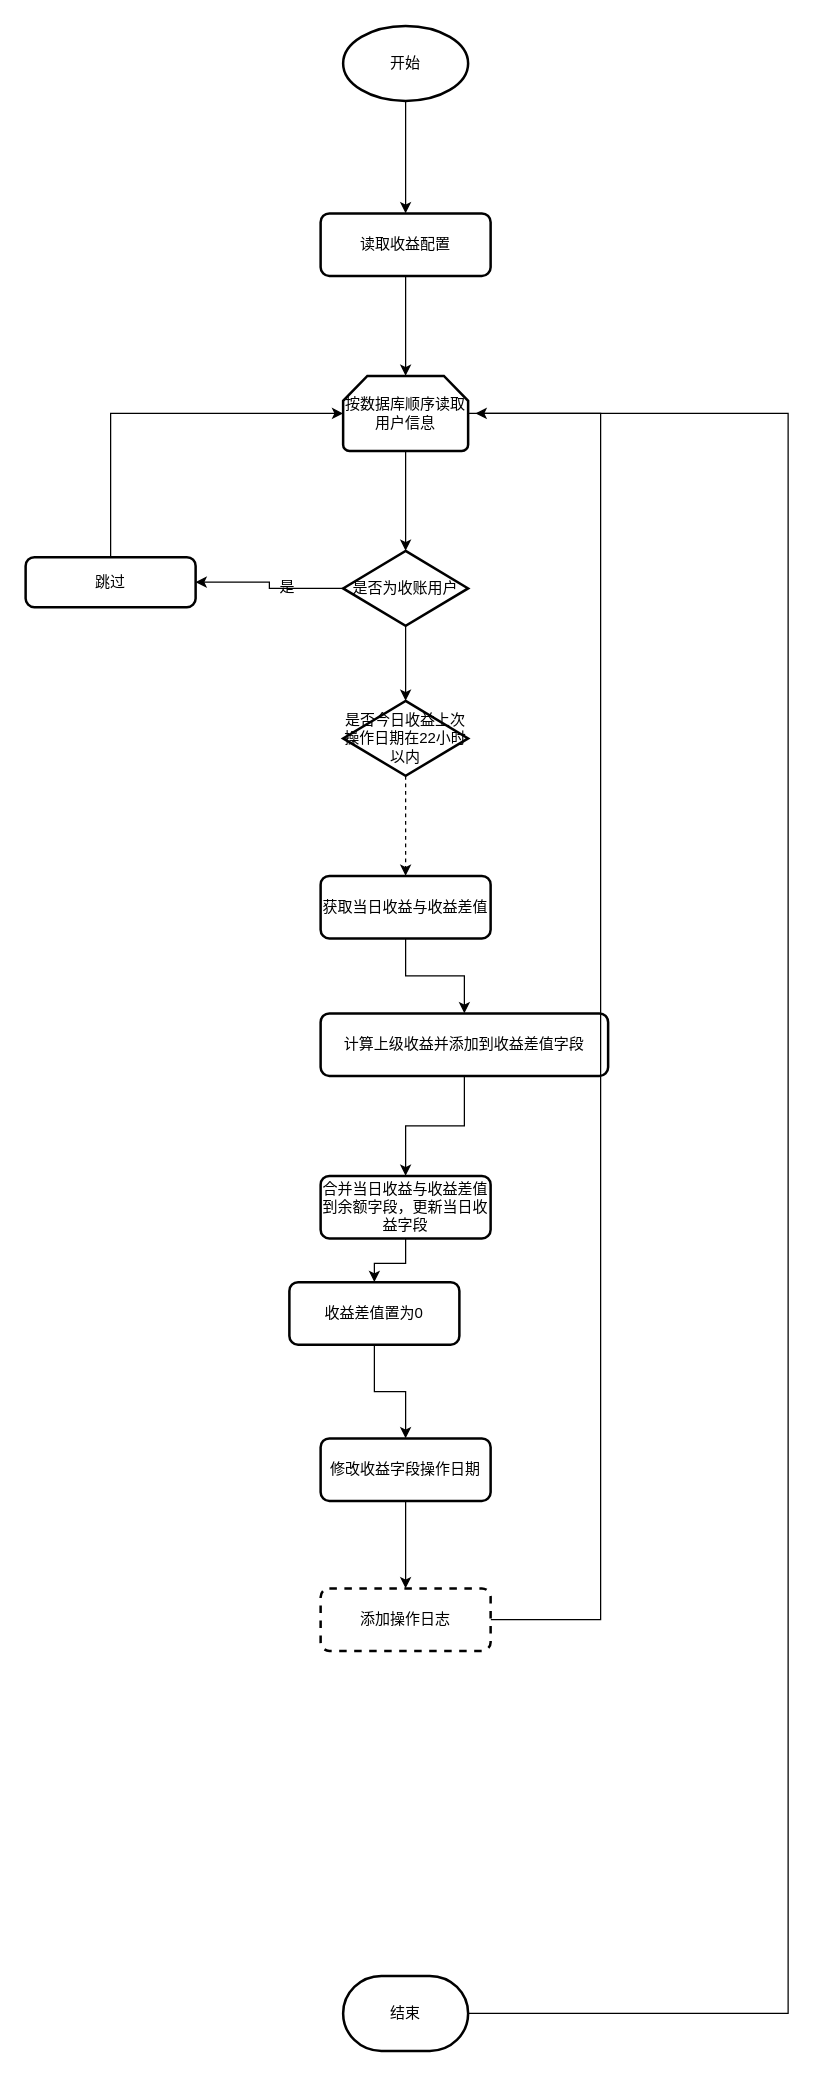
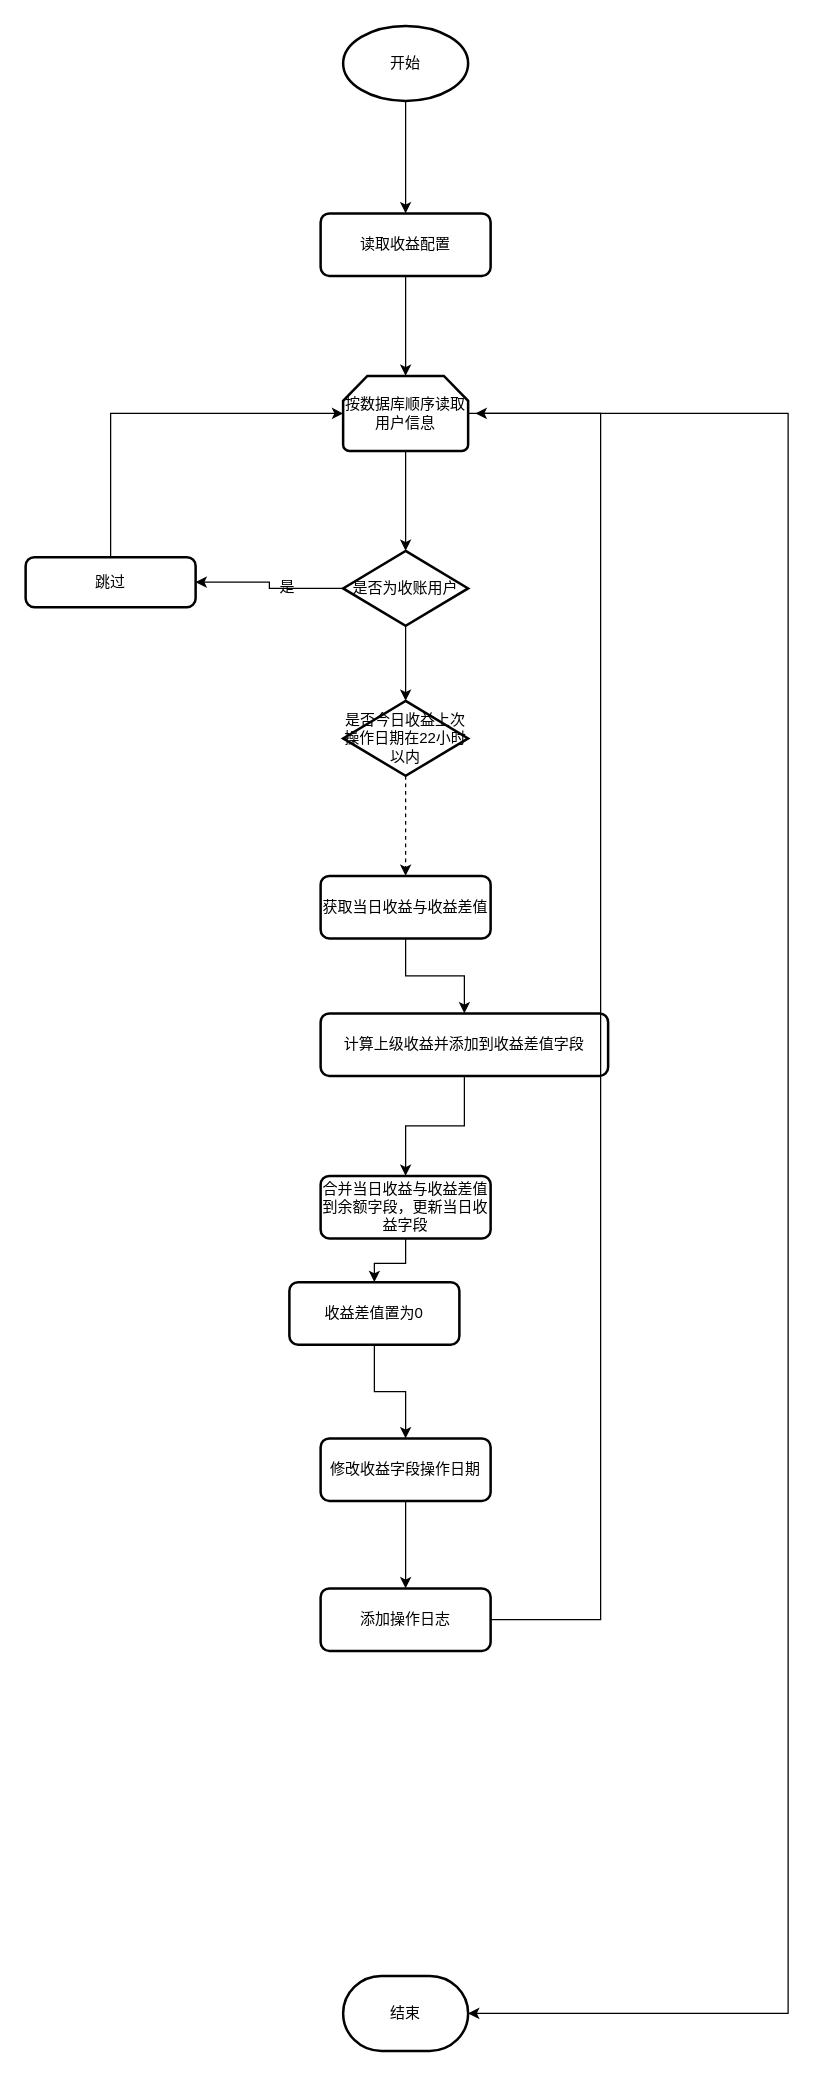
node "添加操作日志": style dashed -> solid
edge "按数据库顺序读取用户信息" -- "结束": arrowhead none -> classic
